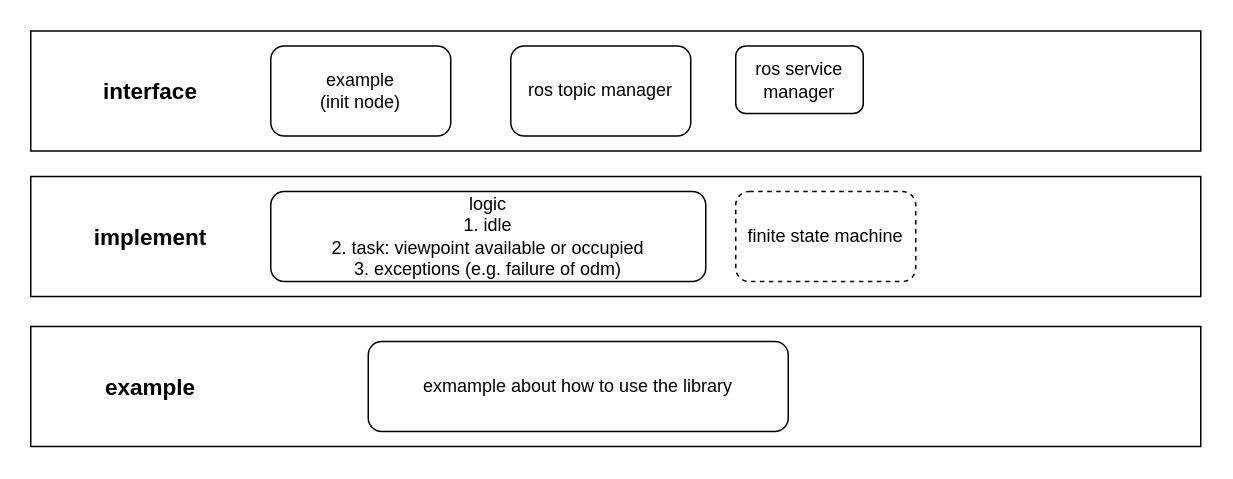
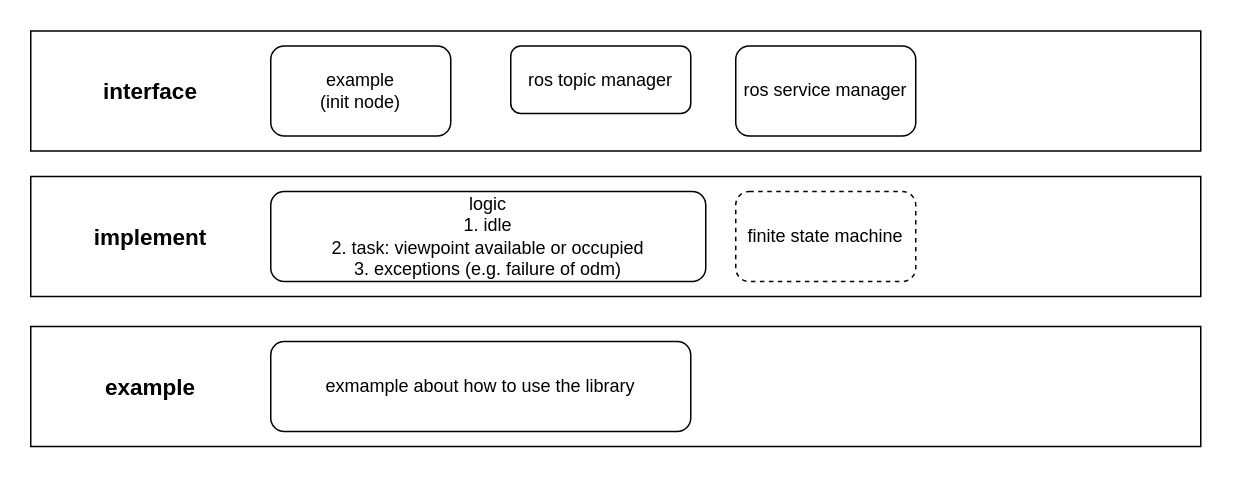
node "ros service manager": size 128x68 -> 180x90
node "ros topic manager": size 180x90 -> 180x68
node "exmample about how to use the library": moved (578, 386) -> (481, 386)
